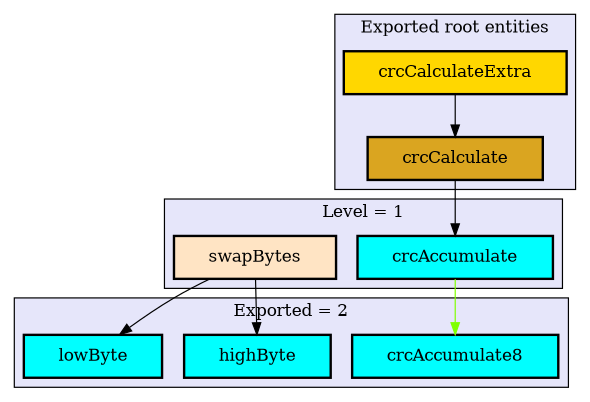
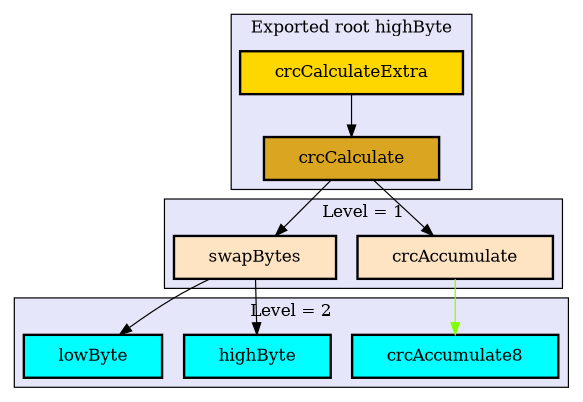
cluster "Exported root entities": label "Exported root entities" -> "Exported root highByte"
edge "crcCalculate" -> "swapBytes": added
node "crcAccumulate": fillcolor cyan -> bisque
cluster "Exported = 2": label "Exported = 2" -> "Level = 2"
